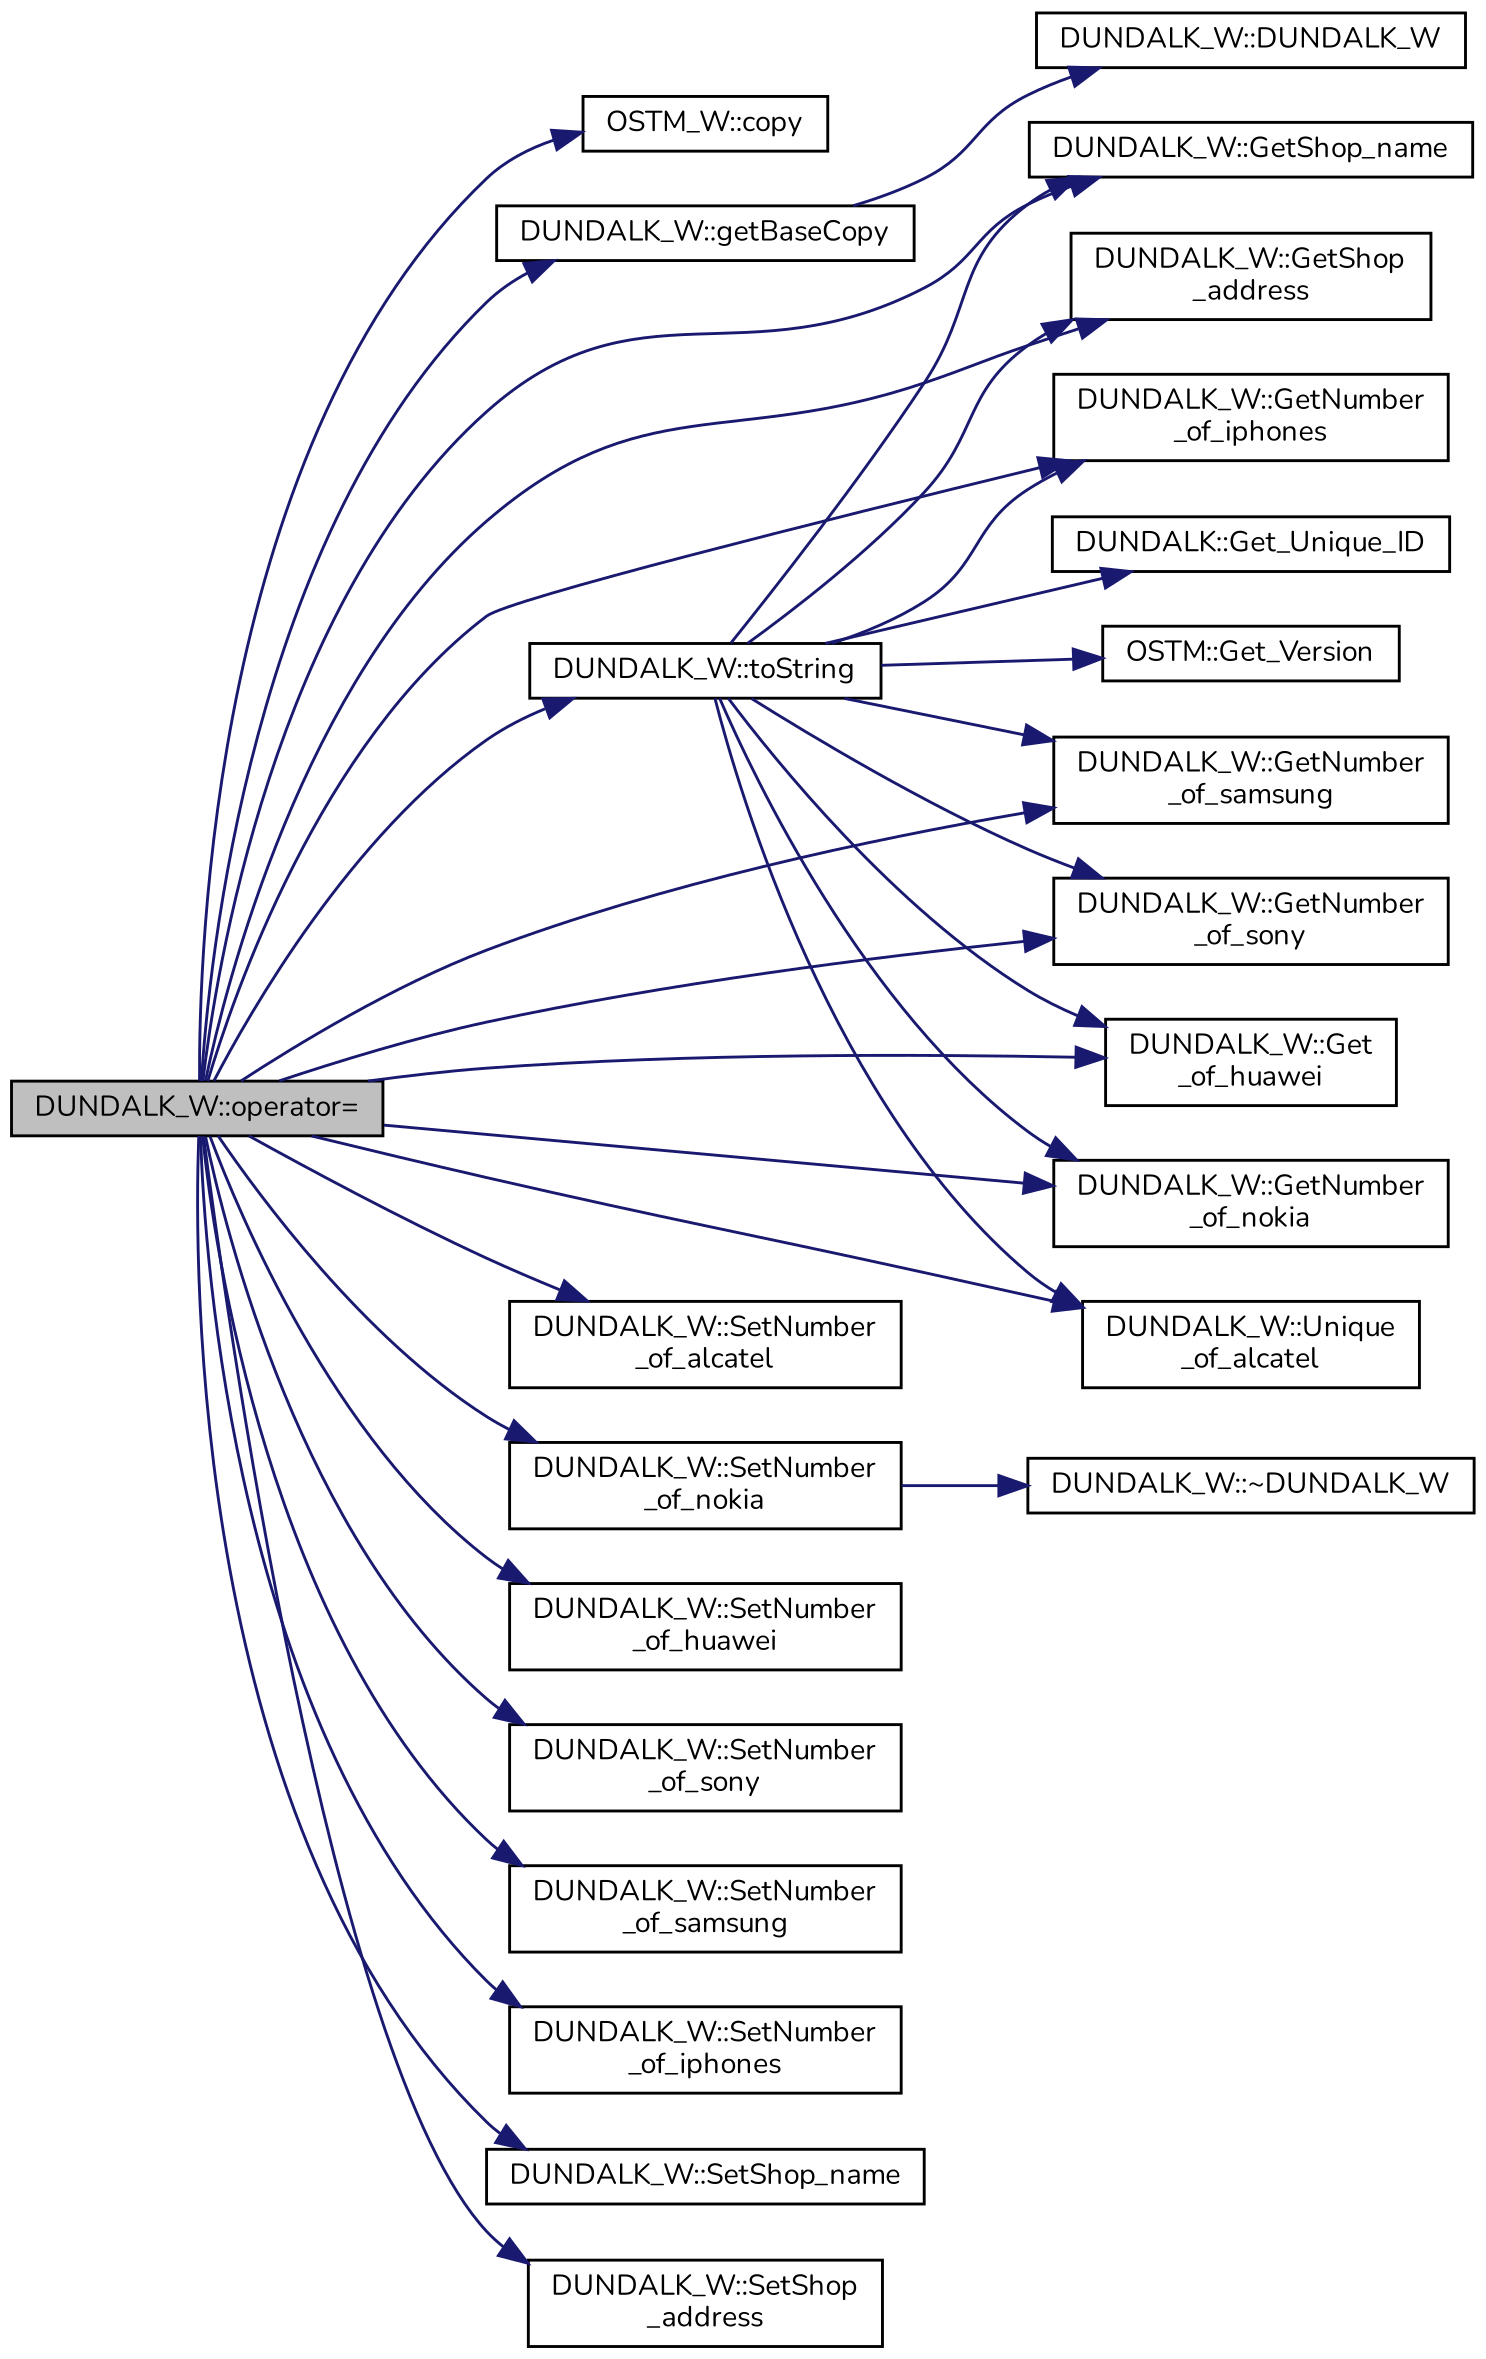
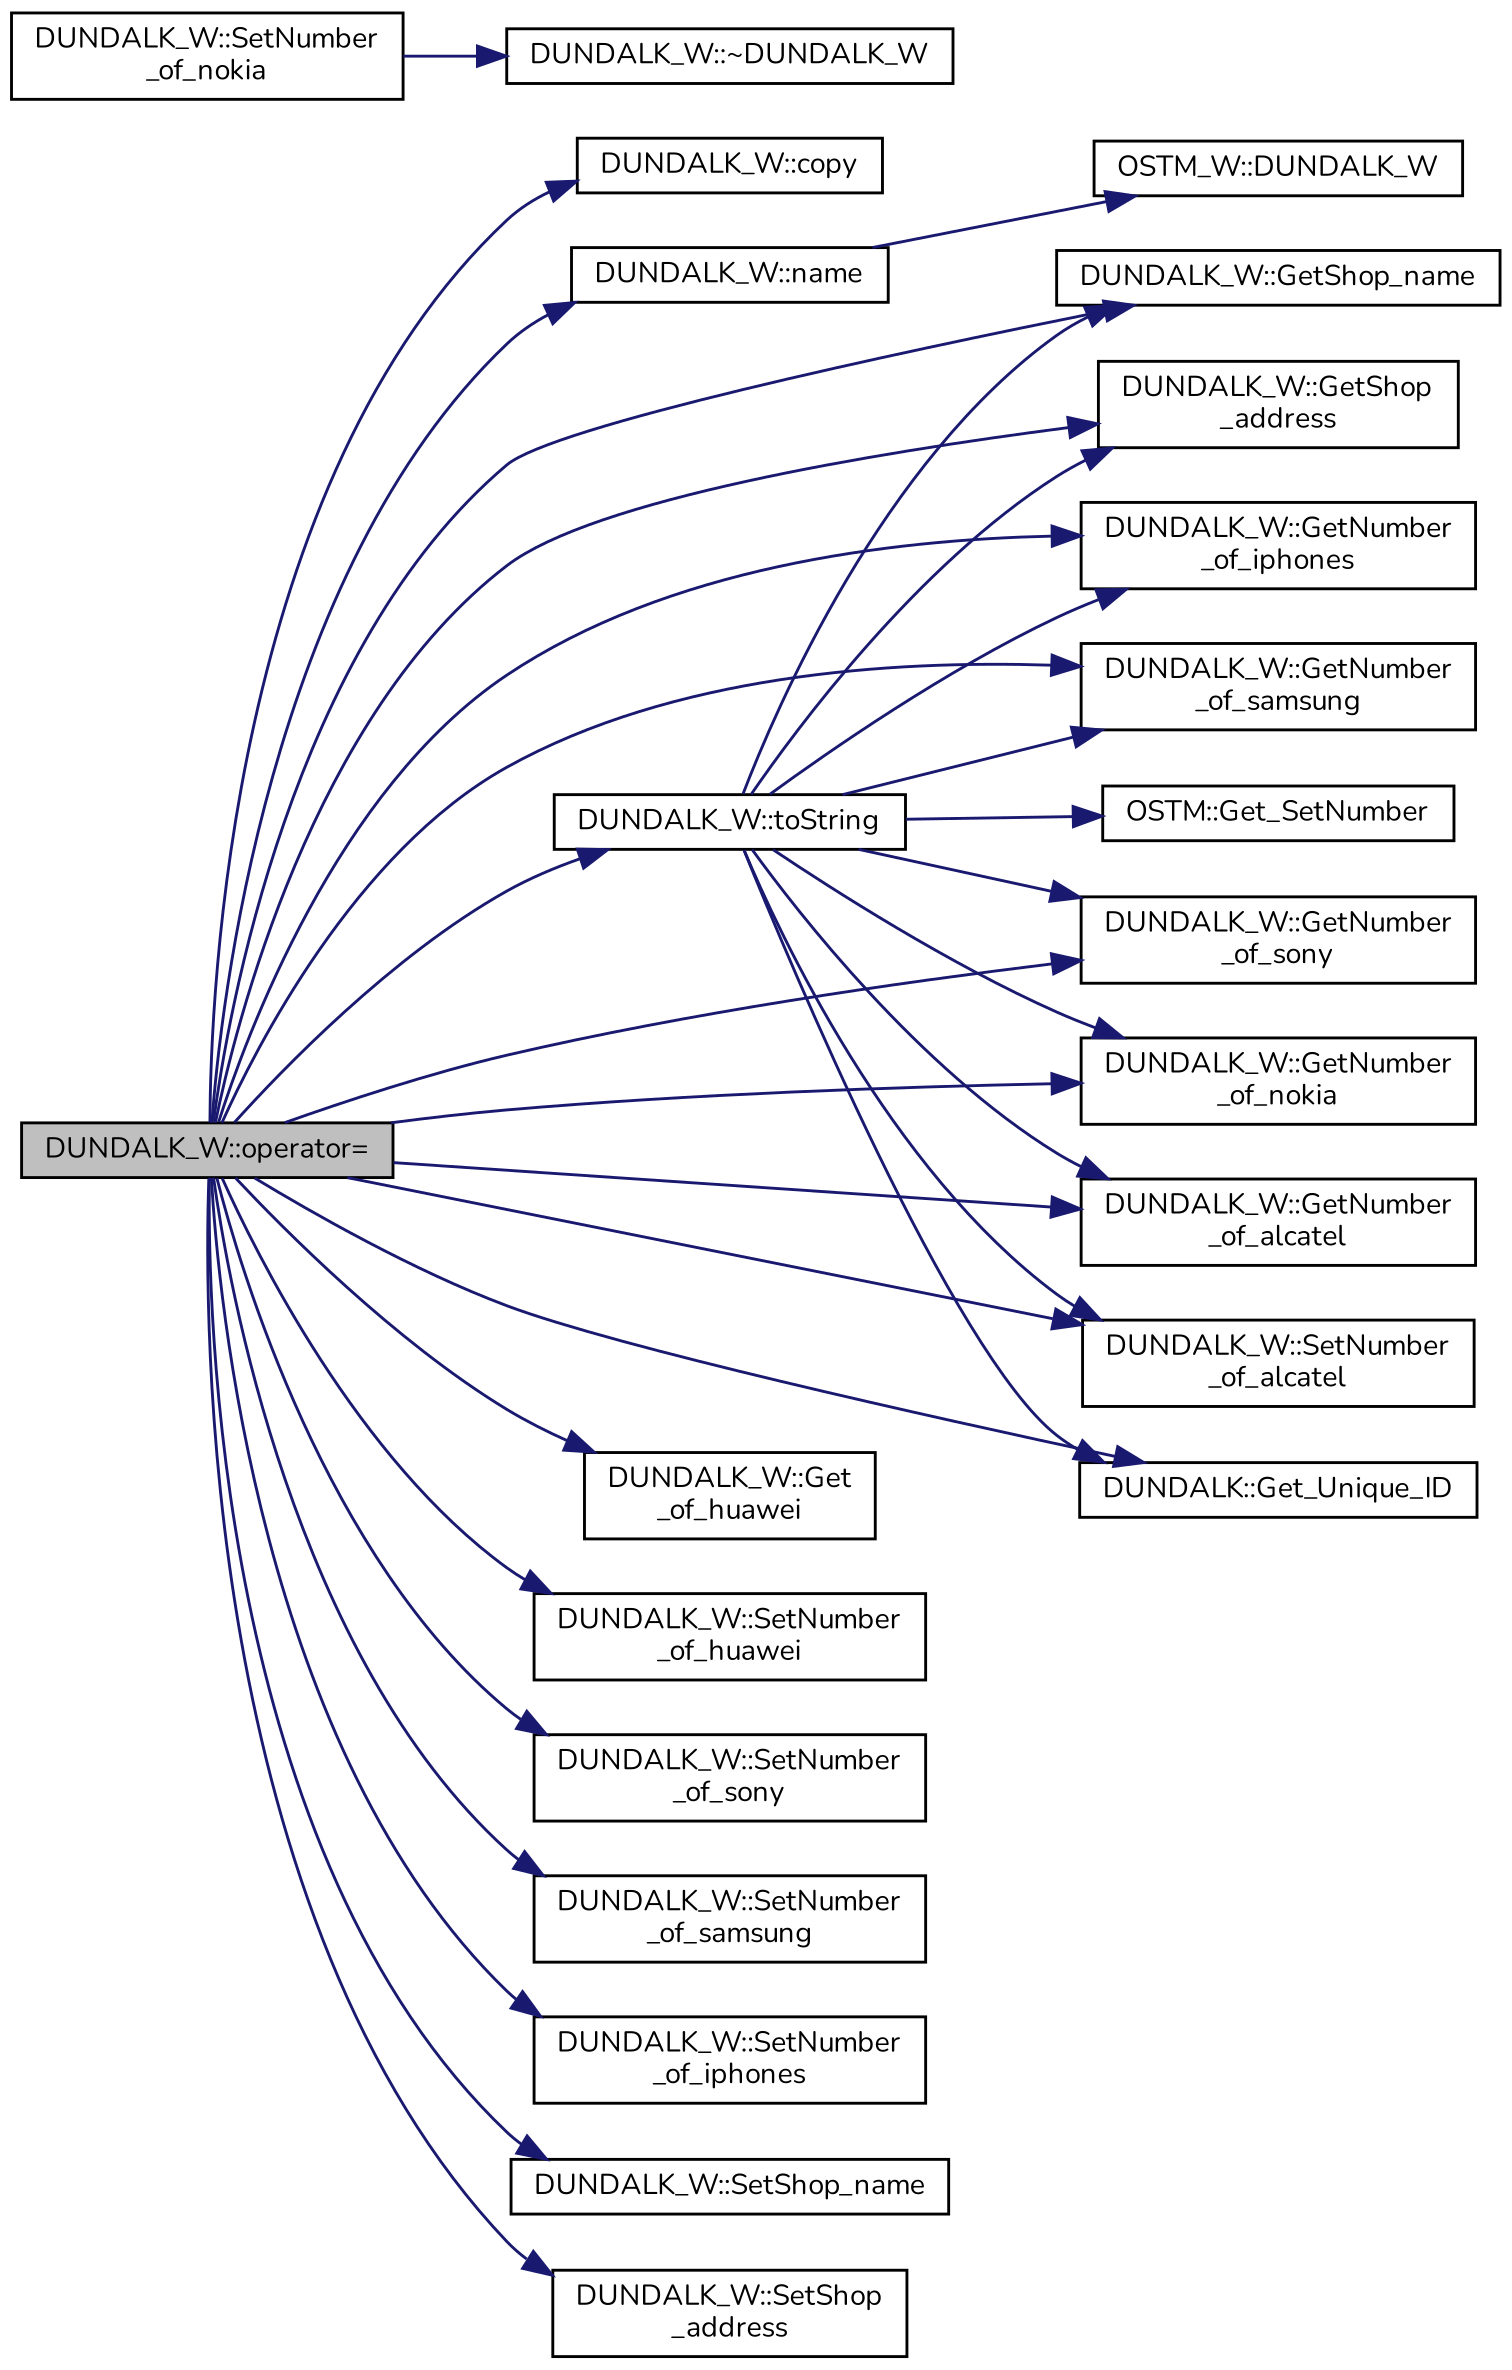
node "DUNDALK_W::DUNDALK_W": label "DUNDALK_W::DUNDALK_W" -> "OSTM_W::DUNDALK_W"
node "OSTM_W::copy": label "OSTM_W::copy" -> "DUNDALK_W::copy"
node "DUNDALK_W::getBaseCopy": label "DUNDALK_W::getBaseCopy" -> "DUNDALK_W::name"
node "OSTM::Get_Version": label "OSTM::Get_Version" -> "OSTM::Get_SetNumber"
edge "DUNDALK_W::toString" -> "DUNDALK_W::Get _of_huawei": now "DUNDALK_W::toString" -> "DUNDALK_W::SetNumber _of_alcatel"
edge "DUNDALK_W::operator=" -> "DUNDALK_W::SetNumber _of_nokia": now "DUNDALK_W::operator=" -> "DUNDALK::Get_Unique_ID"
node "DUNDALK_W::Unique _of_alcatel": label "DUNDALK_W::Unique _of_alcatel" -> "DUNDALK_W::GetNumber _of_alcatel"
